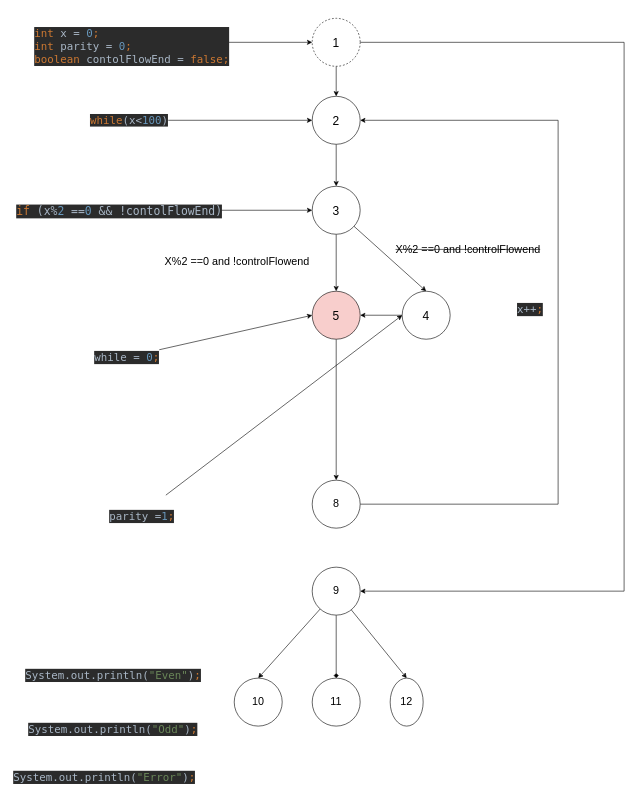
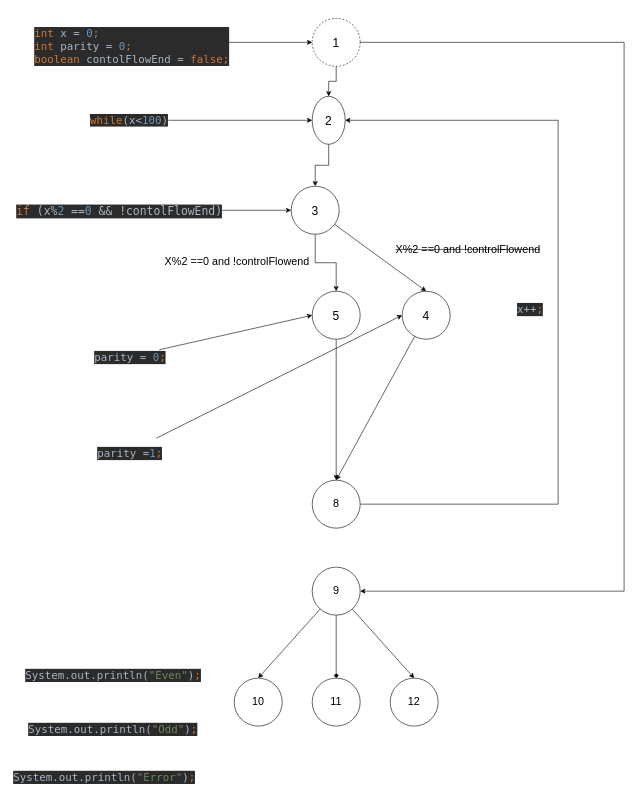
node "2": size 48x48 -> 33x48
node "3": moved (336, 210) -> (315, 210)
node "5": fillcolor #f8cecc -> #ffffff
edge "4" -> "5": now "4" -> "8"
node "while = 0;": label "while = 0;" -> "parity = 0;"
node "parity =1;": moved (138, 516) -> (126, 453)
node "12": size 33x48 -> 48x48
